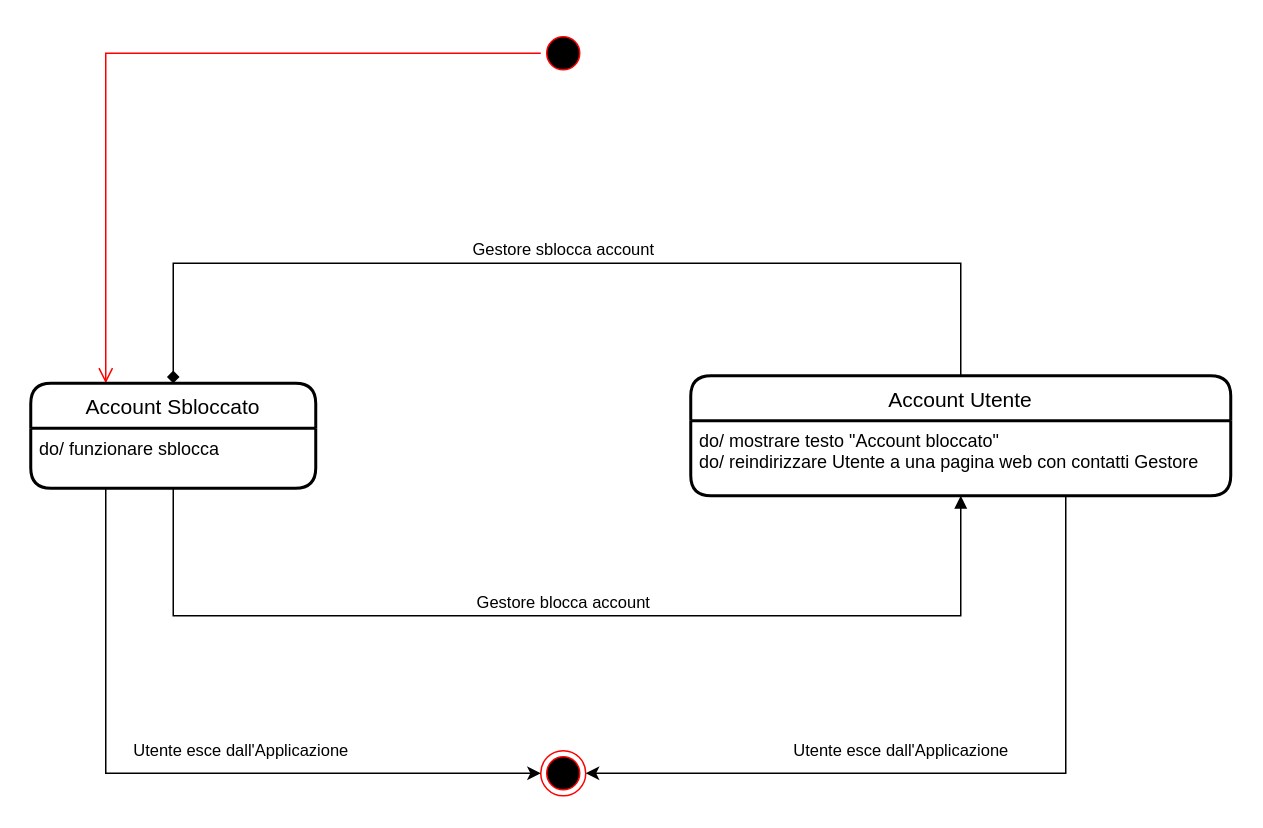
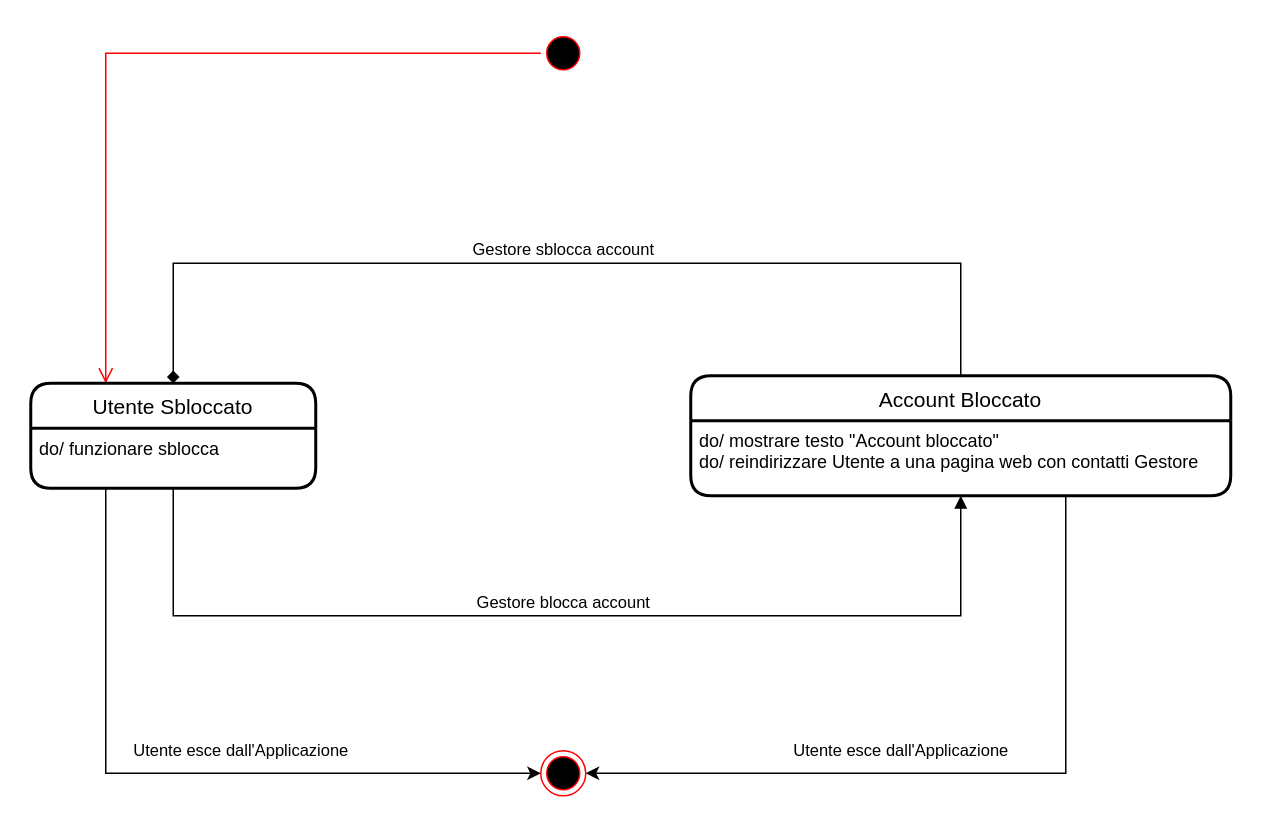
node "Account Utente": label "Account Utente" -> "Account Bloccato"
node "Account Sbloccato": label "Account Sbloccato" -> "Utente Sbloccato"
